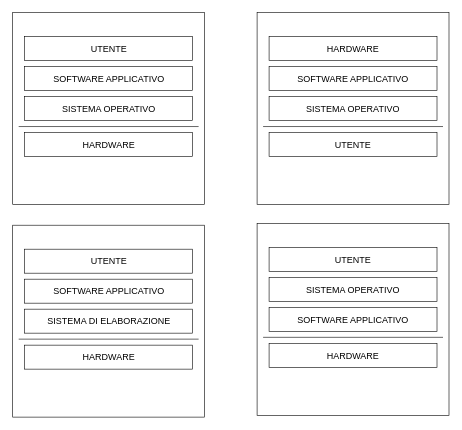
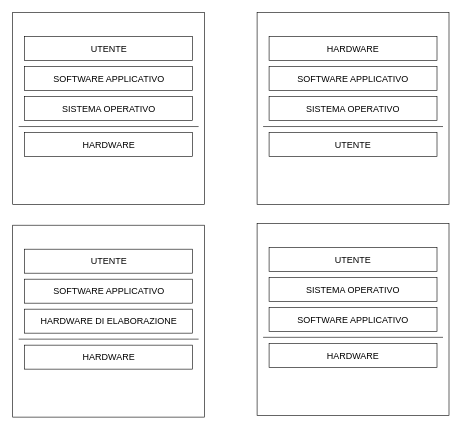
node "SISTEMA DI ELABORAZIONE": label "SISTEMA DI ELABORAZIONE" -> "HARDWARE DI ELABORAZIONE"
